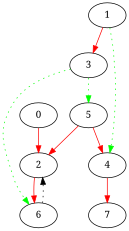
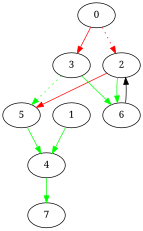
edge "1" -> "3": now "0" -> "3"
edge "1" -> "4": style dotted -> solid
edge "3" -> "6": style dotted -> solid
edge "0" -> "2": style solid -> dotted
edge "5" -> "4": color red -> green
edge "5" -> "2": reversed
edge "2" -> "6": color red -> green
edge "4" -> "7": color red -> green
edge "6" -> "2": style dotted -> solid
